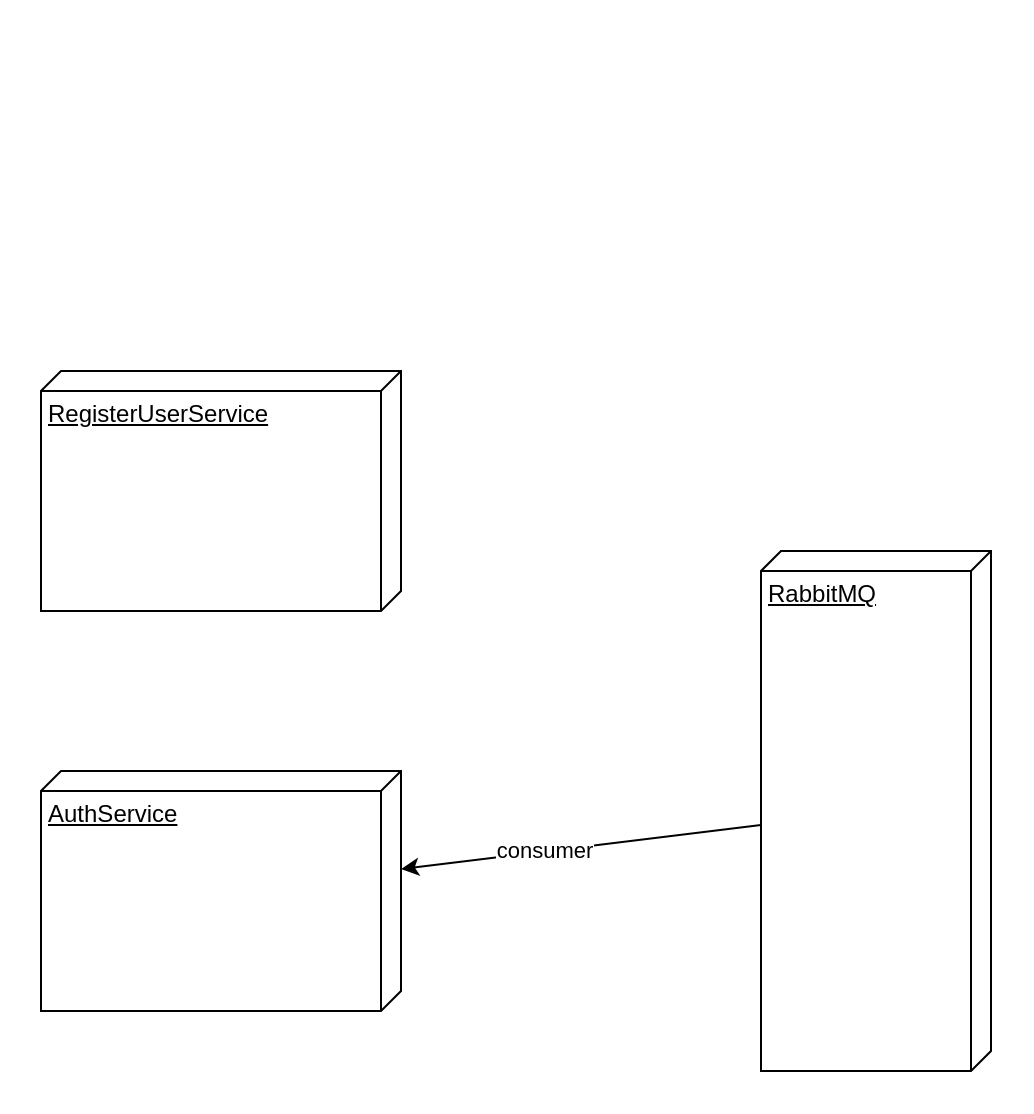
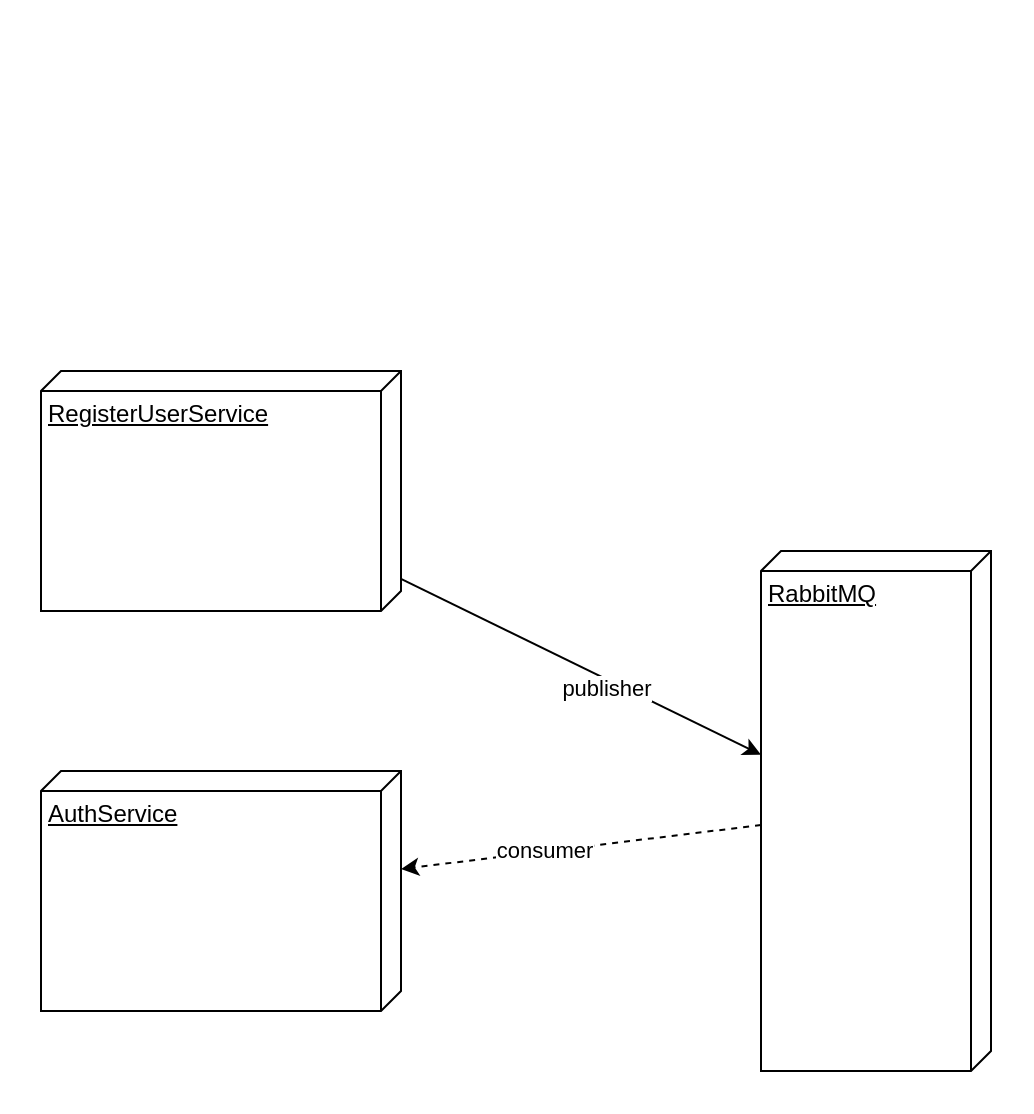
edge "RegisterUserService" -> "RabbitMQ": added, label "publisher"
edge "RabbitMQ" -> "AuthService": style solid -> dashed
